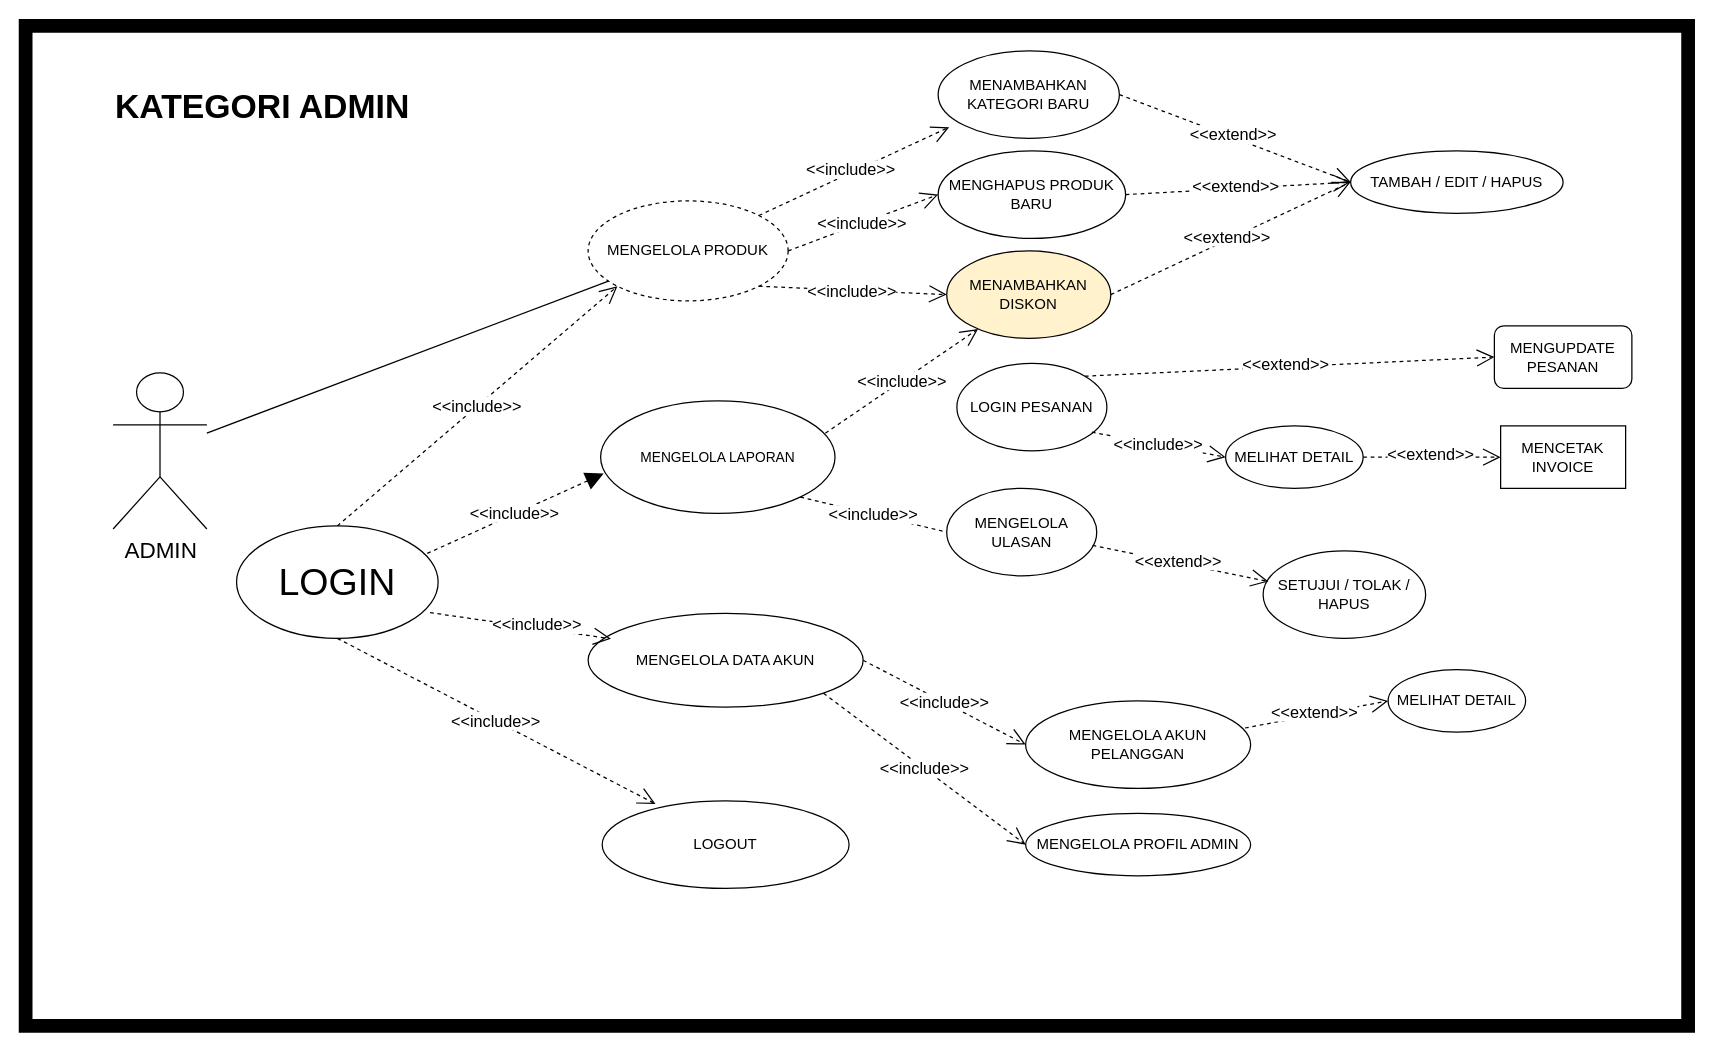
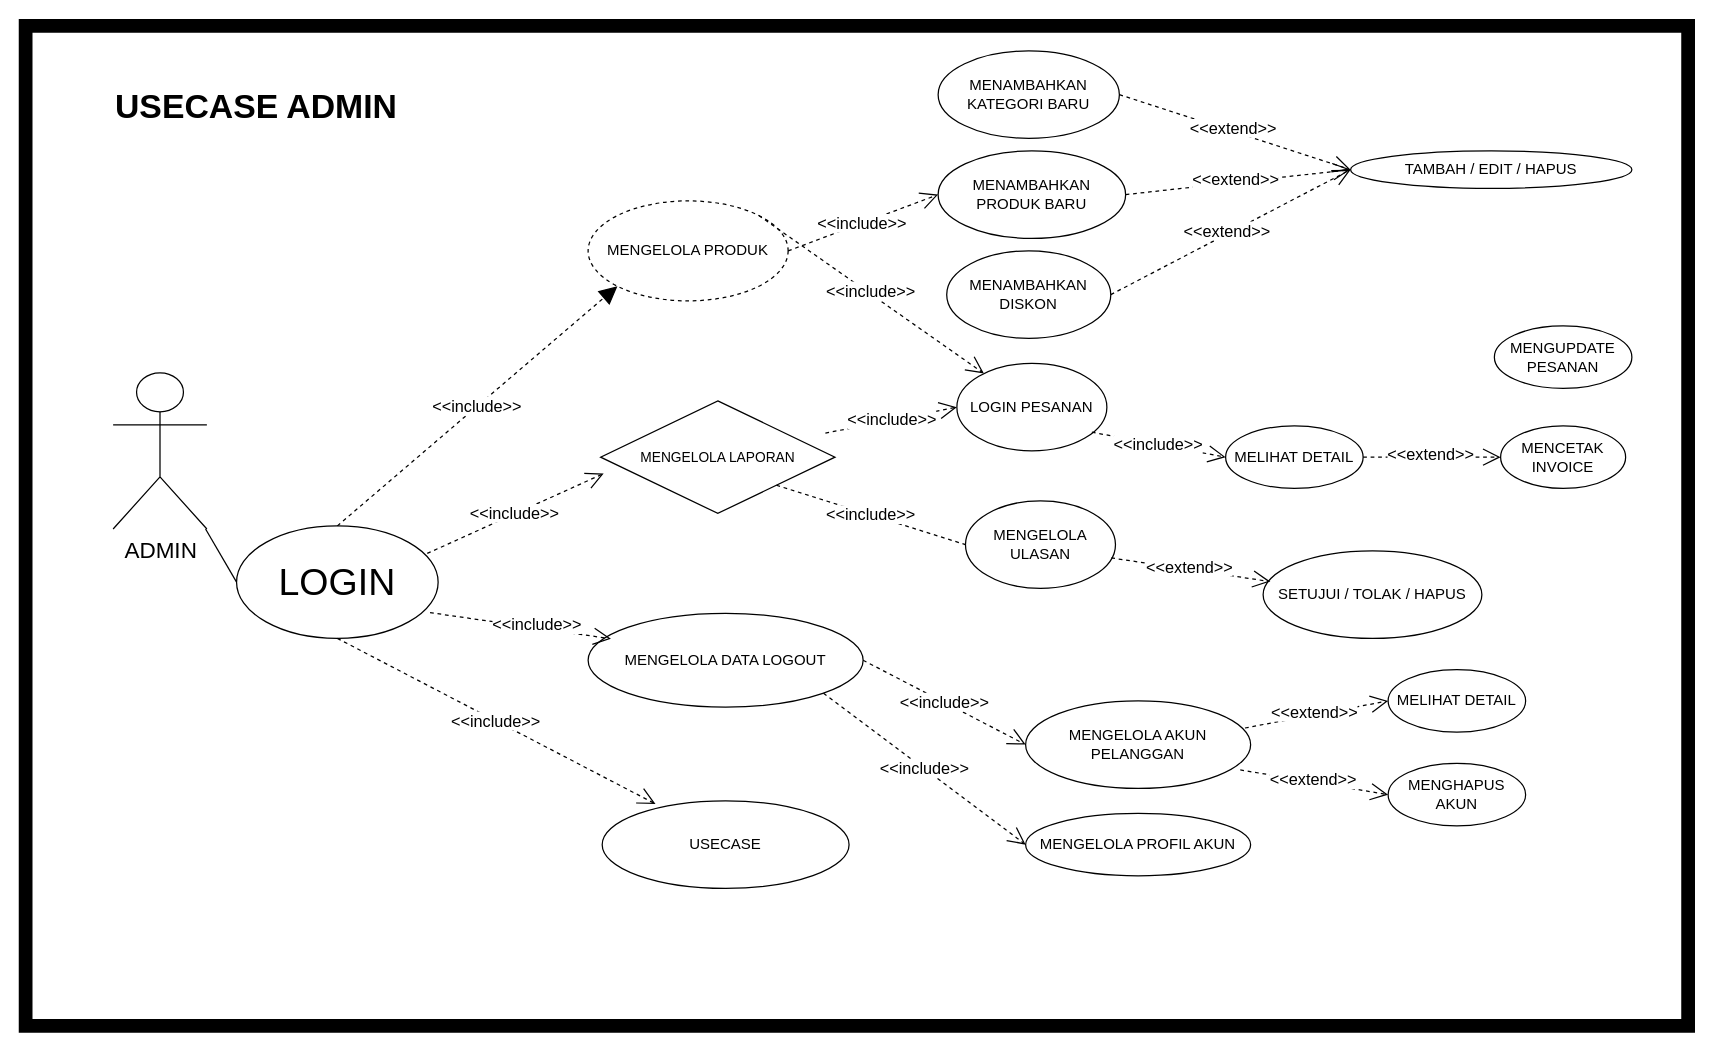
node "KATEGORI ADMIN": label "KATEGORI ADMIN" -> "USECASE ADMIN"
node "TAMBAH / EDIT / HAPUS": size 213x63 -> 281x38
edge "MENGELOLA PRODUK" -> "MENAMBAHKAN KATEGORI BARU": now "MENGELOLA PRODUK" -> "LOGIN PESANAN"
node "MENGHAPUS PRODUK BARU": label "MENGHAPUS PRODUK BARU" -> "MENAMBAHKAN PRODUK BARU"
edge "MENGELOLA PRODUK" -> "MENAMBAHKAN DISKON": removed, label "<<include>>"
edge "LOGIN" -> "MENGELOLA PRODUK": arrowhead open -> block
node "MENAMBAHKAN DISKON": fillcolor #fff2cc -> #ffffff
edge "MENGELOLA PRODUK" -- "ADMIN": now "LOGIN" -- "ADMIN"
node "MENGUPDATE PESANAN": shape rounded rectangle -> ellipse
edge "LOGIN PESANAN" -> "MENGUPDATE PESANAN": removed, label "<<extend>>"
edge "MENGELOLA LAPORAN" -> "MENAMBAHKAN DISKON": now "MENGELOLA LAPORAN" -> "LOGIN PESANAN"
node "MENGELOLA LAPORAN": shape ellipse -> diamond
node "MENCETAK INVOICE": shape rectangle -> ellipse
edge "LOGIN" -> "MENGELOLA LAPORAN": arrowhead block -> open
node "MENGELOLA ULASAN": moved (1022, 532) -> (1040, 544)
node "SETUJUI / TOLAK / HAPUS": size 163x88 -> 219x88
node "MENGELOLA DATA AKUN": label "MENGELOLA DATA AKUN" -> "MENGELOLA DATA LOGOUT"
edge "MENGELOLA AKUN PELANGGAN" -> "MENGHAPUS AKUN": added, label "<<extend>>"
node "MENGHAPUS AKUN": added
node "LOGOUT": label "LOGOUT" -> "USECASE"
node "MENGELOLA PROFIL ADMIN": label "MENGELOLA PROFIL ADMIN" -> "MENGELOLA PROFIL AKUN"
